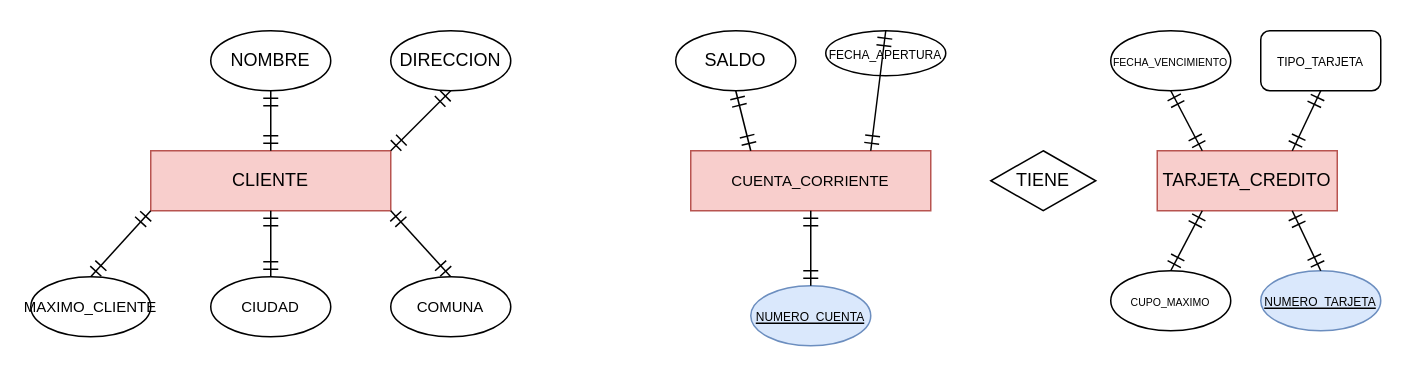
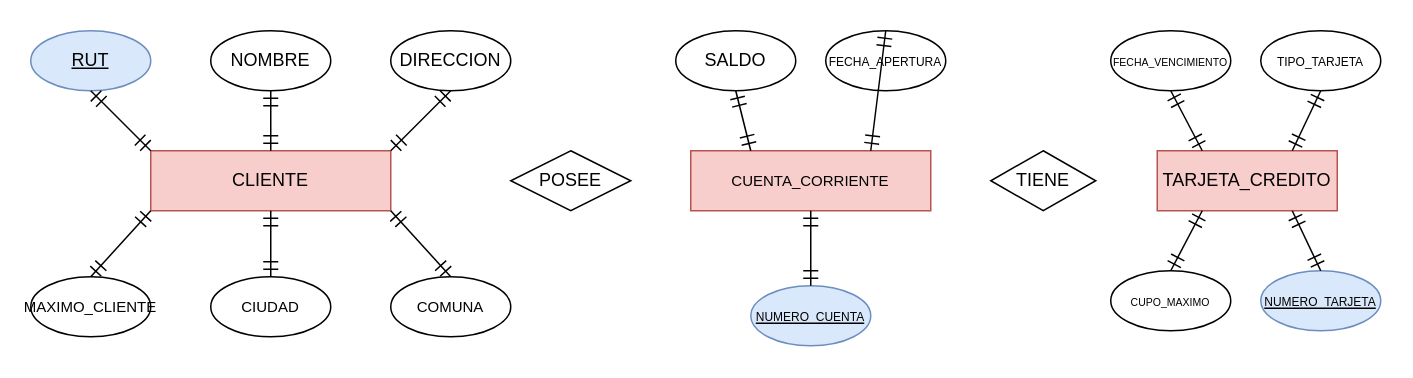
node "FECHA_APERTURA": size 120x45 -> 120x60
node "RUT": added
node "TIPO_TARJETA": shape rounded rectangle -> ellipse
edge "RUT" -- "CLIENTE": added
node "POSEE": added
